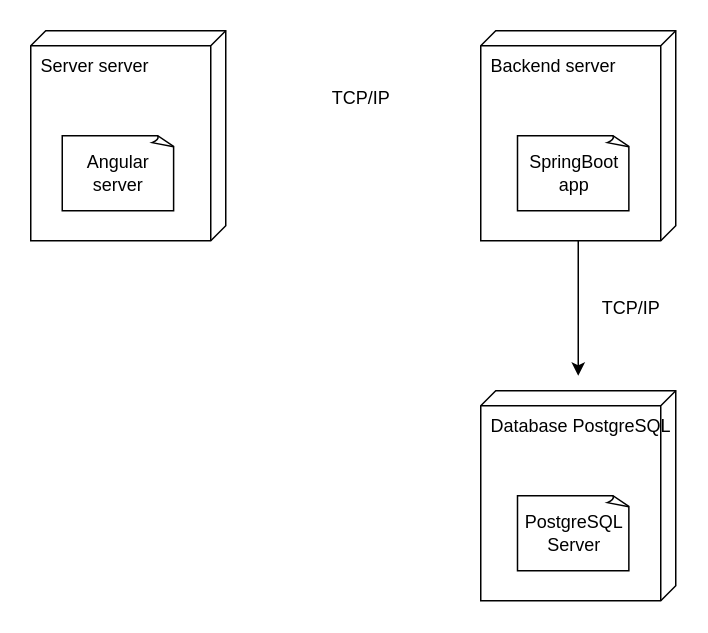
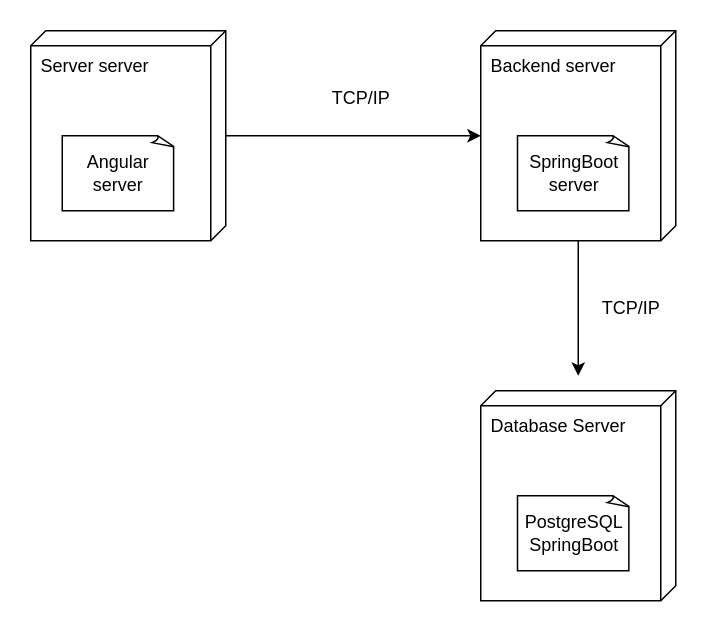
edge "Server server" -> "Backend server": added
node "SpringBoot app": label "SpringBoot app" -> "SpringBoot server"
node "Database PostgreSQL": label "Database PostgreSQL" -> "Database Server"
node "PostgreSQL Server": label "PostgreSQL Server" -> "PostgreSQL SpringBoot"
